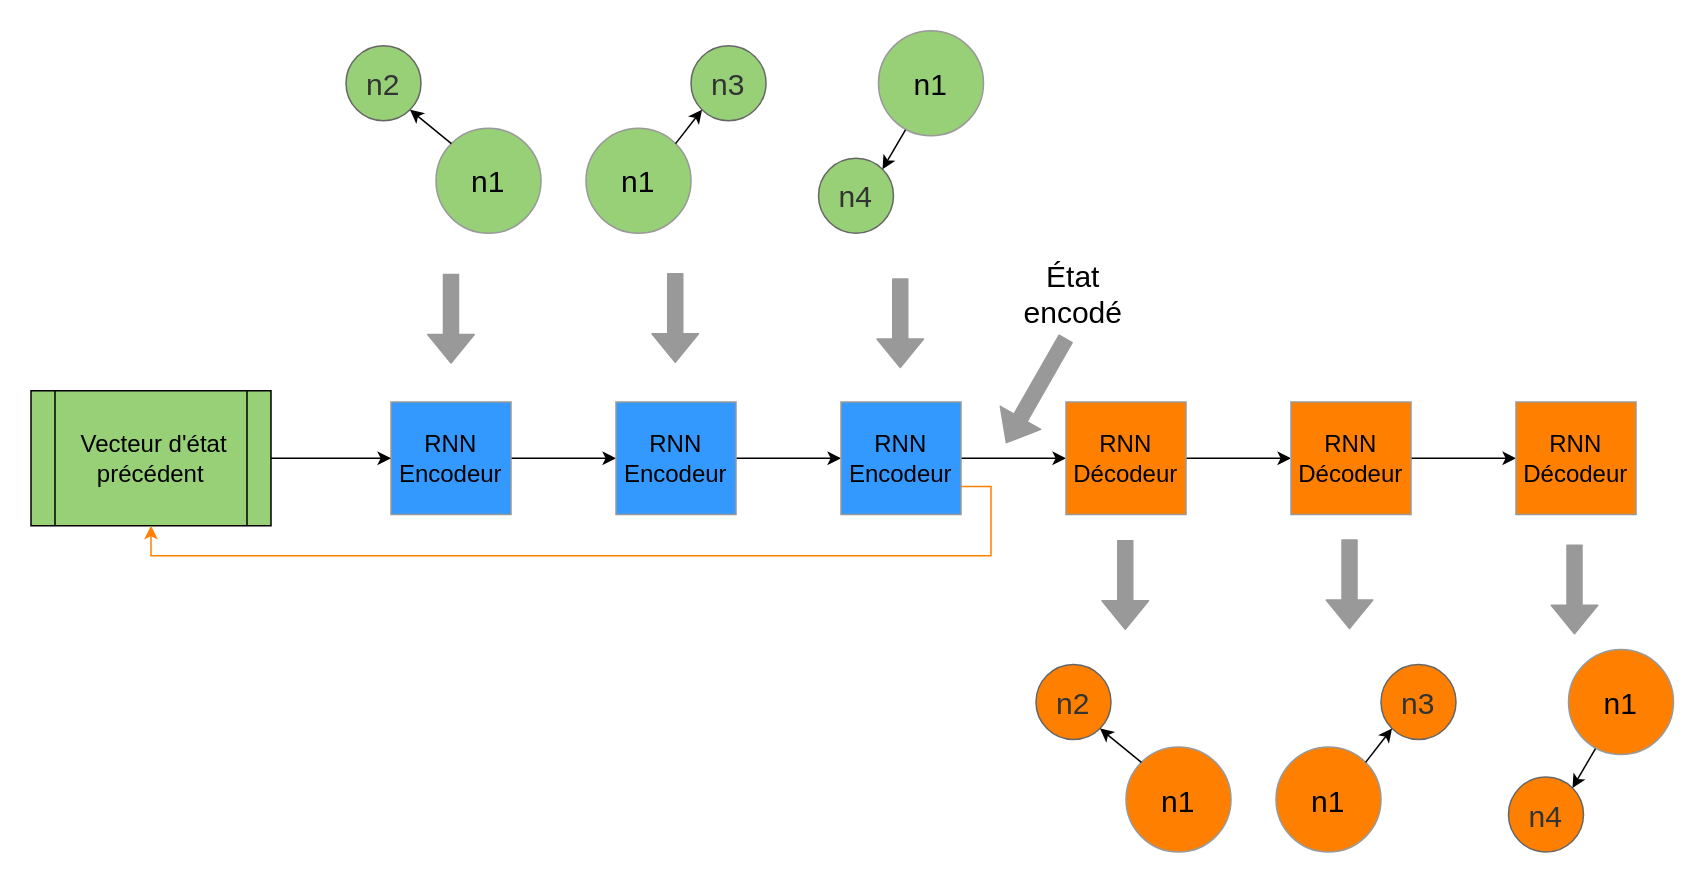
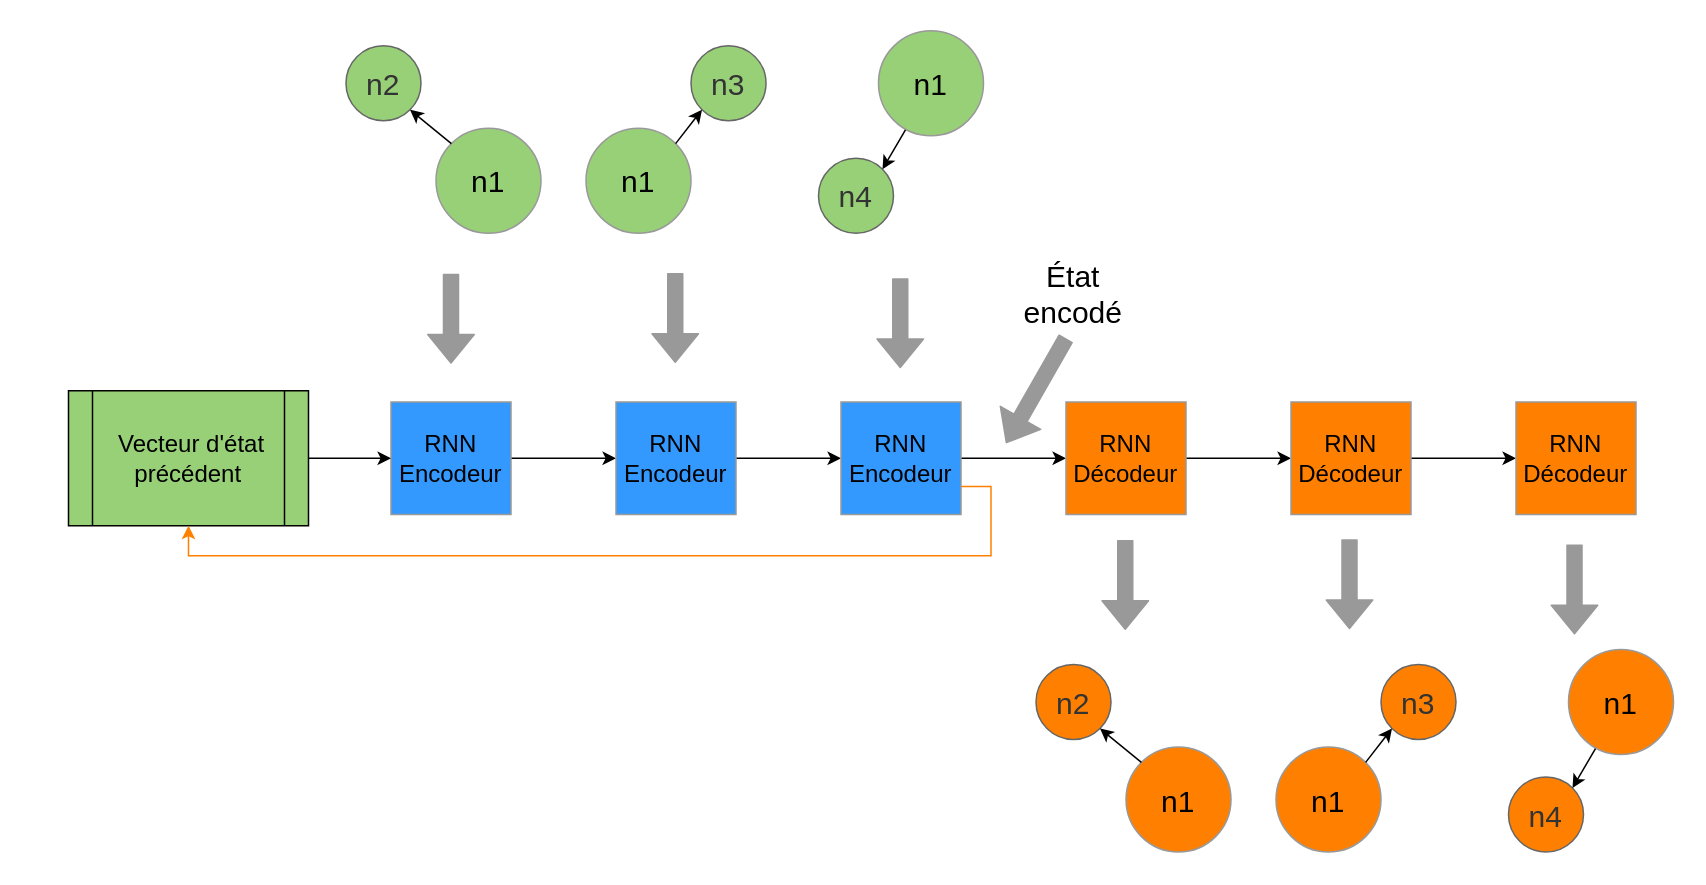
node "Vecteur d'état précédent": moved (151, 458) -> (188, 458)
